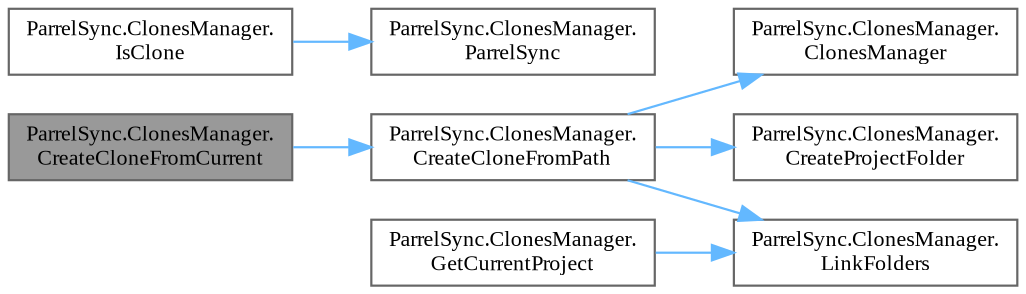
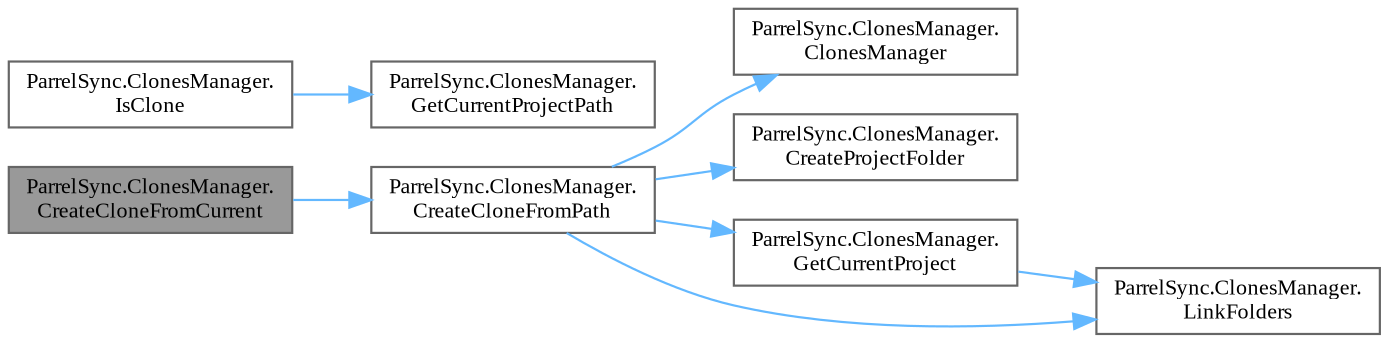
node "ParrelSync.ClonesManager. ParrelSync": label "ParrelSync.ClonesManager. ParrelSync" -> "ParrelSync.ClonesManager. GetCurrentProjectPath"
edge "ParrelSync.ClonesManager. CreateCloneFromPath" -> "ParrelSync.ClonesManager. GetCurrentProject": added
